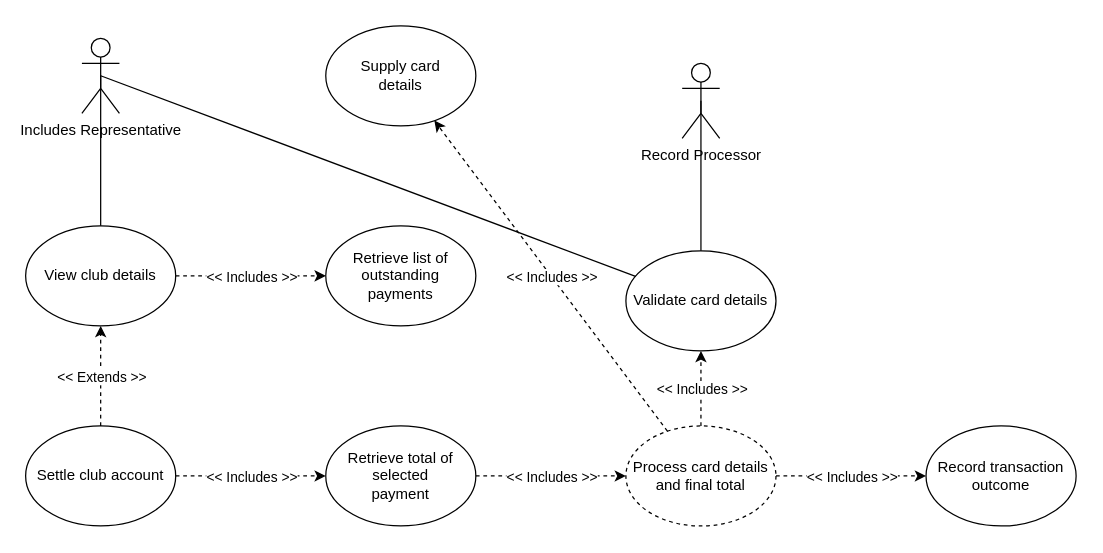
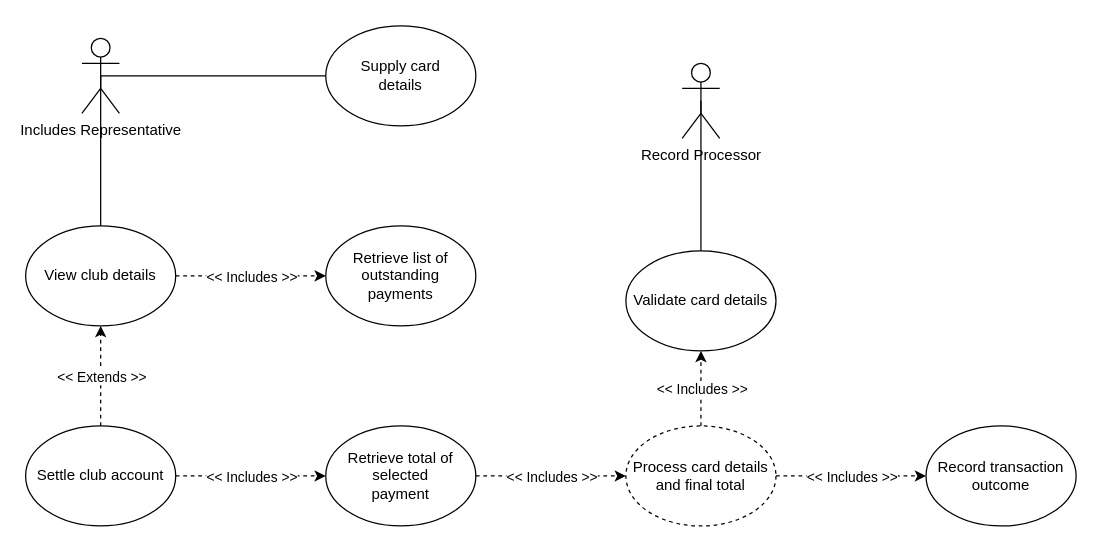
edge "Includes Representative" -- "Validate card details": now "Includes Representative" -- "Supply card details"
edge "Process card details and final total" -> "Supply card details": removed, label "<< Includes >>"
